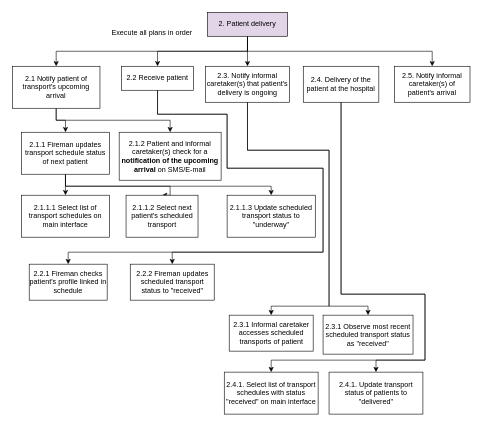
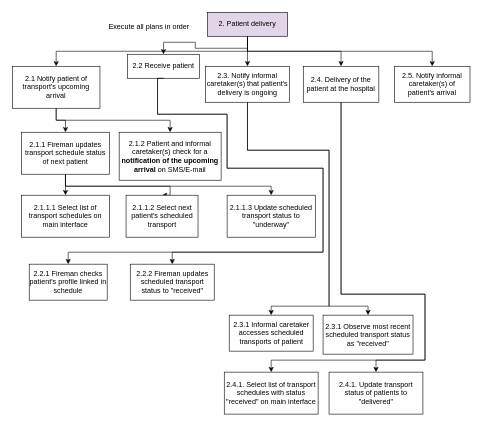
node "Execute all plans in order": moved (152, 33) -> (149, 27)
edge "2. Patient delivery" -> "2.4. Delivery of the patient at the hospital": added
node "2.2 Receive patient": moved (158, 78) -> (164, 66)
